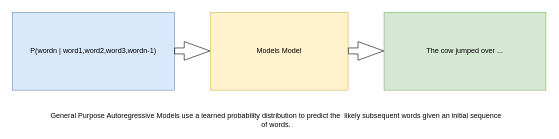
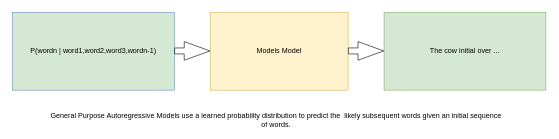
node "P(wordn | word1,word2,word3,wordn-1)": fillcolor #dae8fc -> #d5e8d4
node "The cow jumped over ...": label "The cow jumped over ..." -> "The cow initial over ..."
